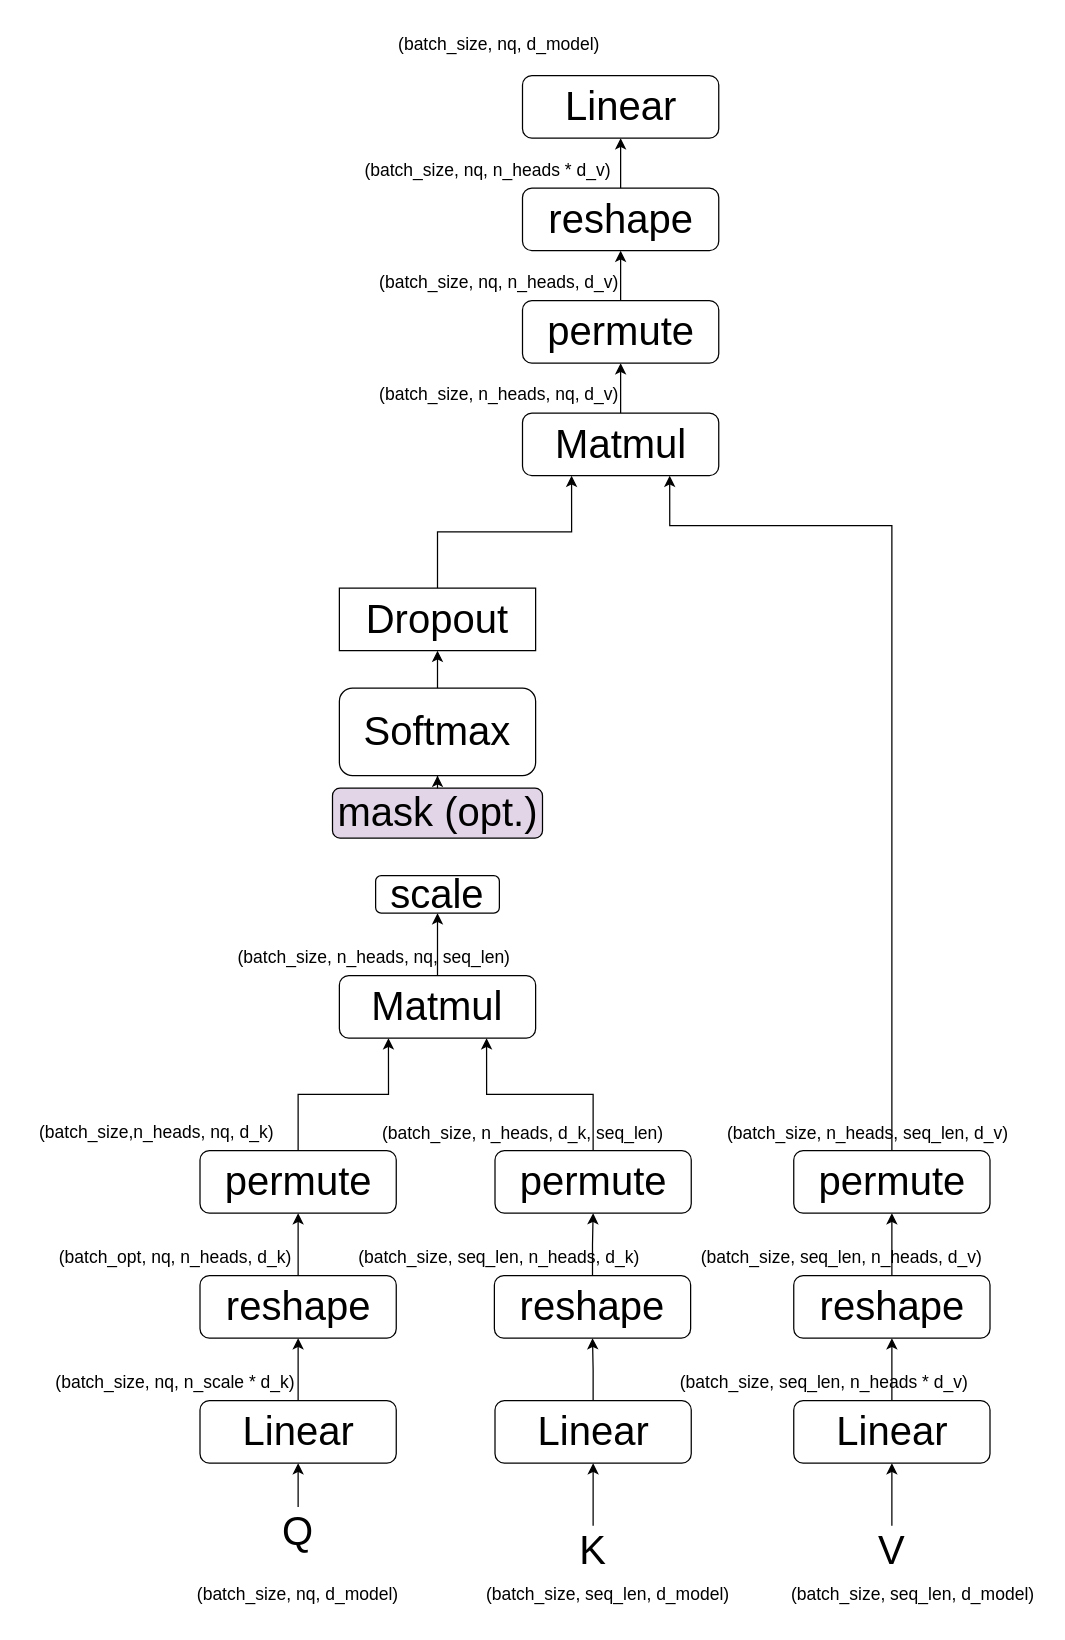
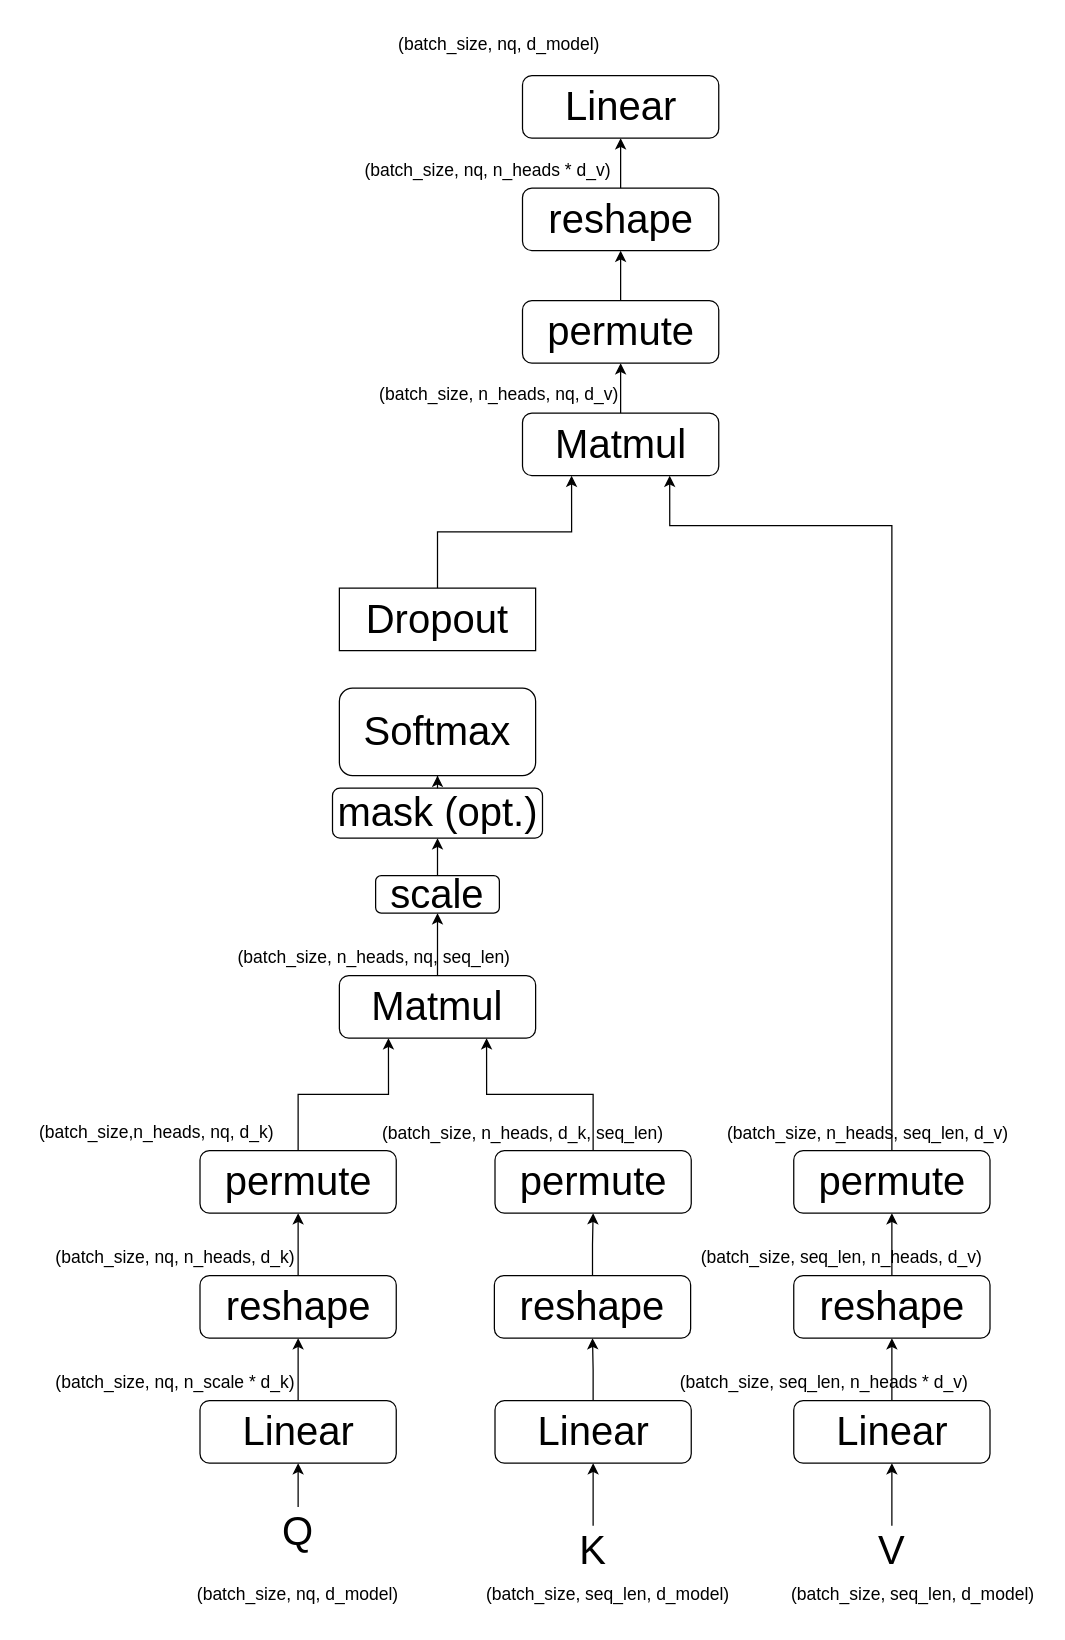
node "(batch_size, nq, n_heads, d_v)": removed
edge "Softmax" -> "Dropout": removed
node "mask (opt.)": fillcolor #e1d5e7 -> #ffffff
edge "scale" -> "mask (opt.)": added
node "(batch_opt, nq, n_heads, d_k)": label "(batch_opt, nq, n_heads, d_k)" -> "(batch_size, nq, n_heads, d_k)"
node "(batch_size, seq_len, n_heads, d_k)": removed
